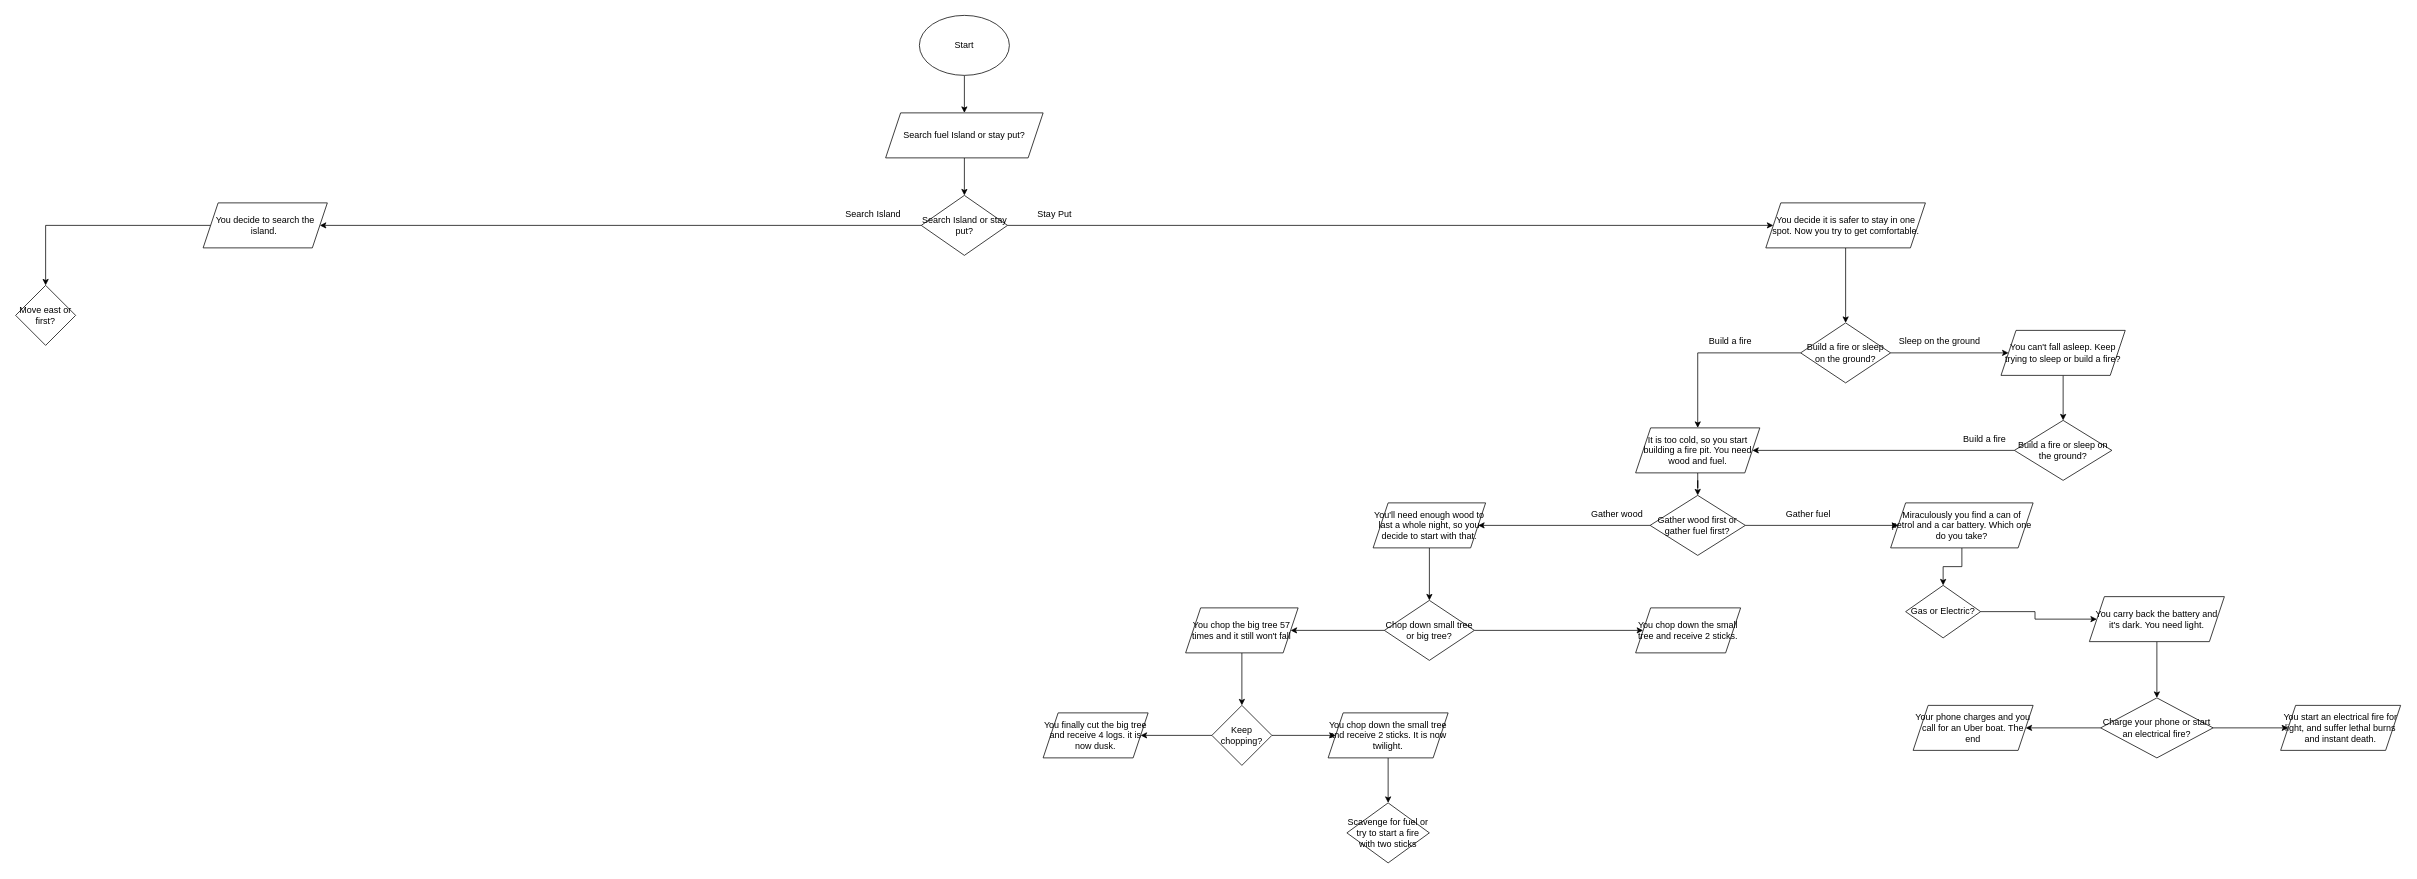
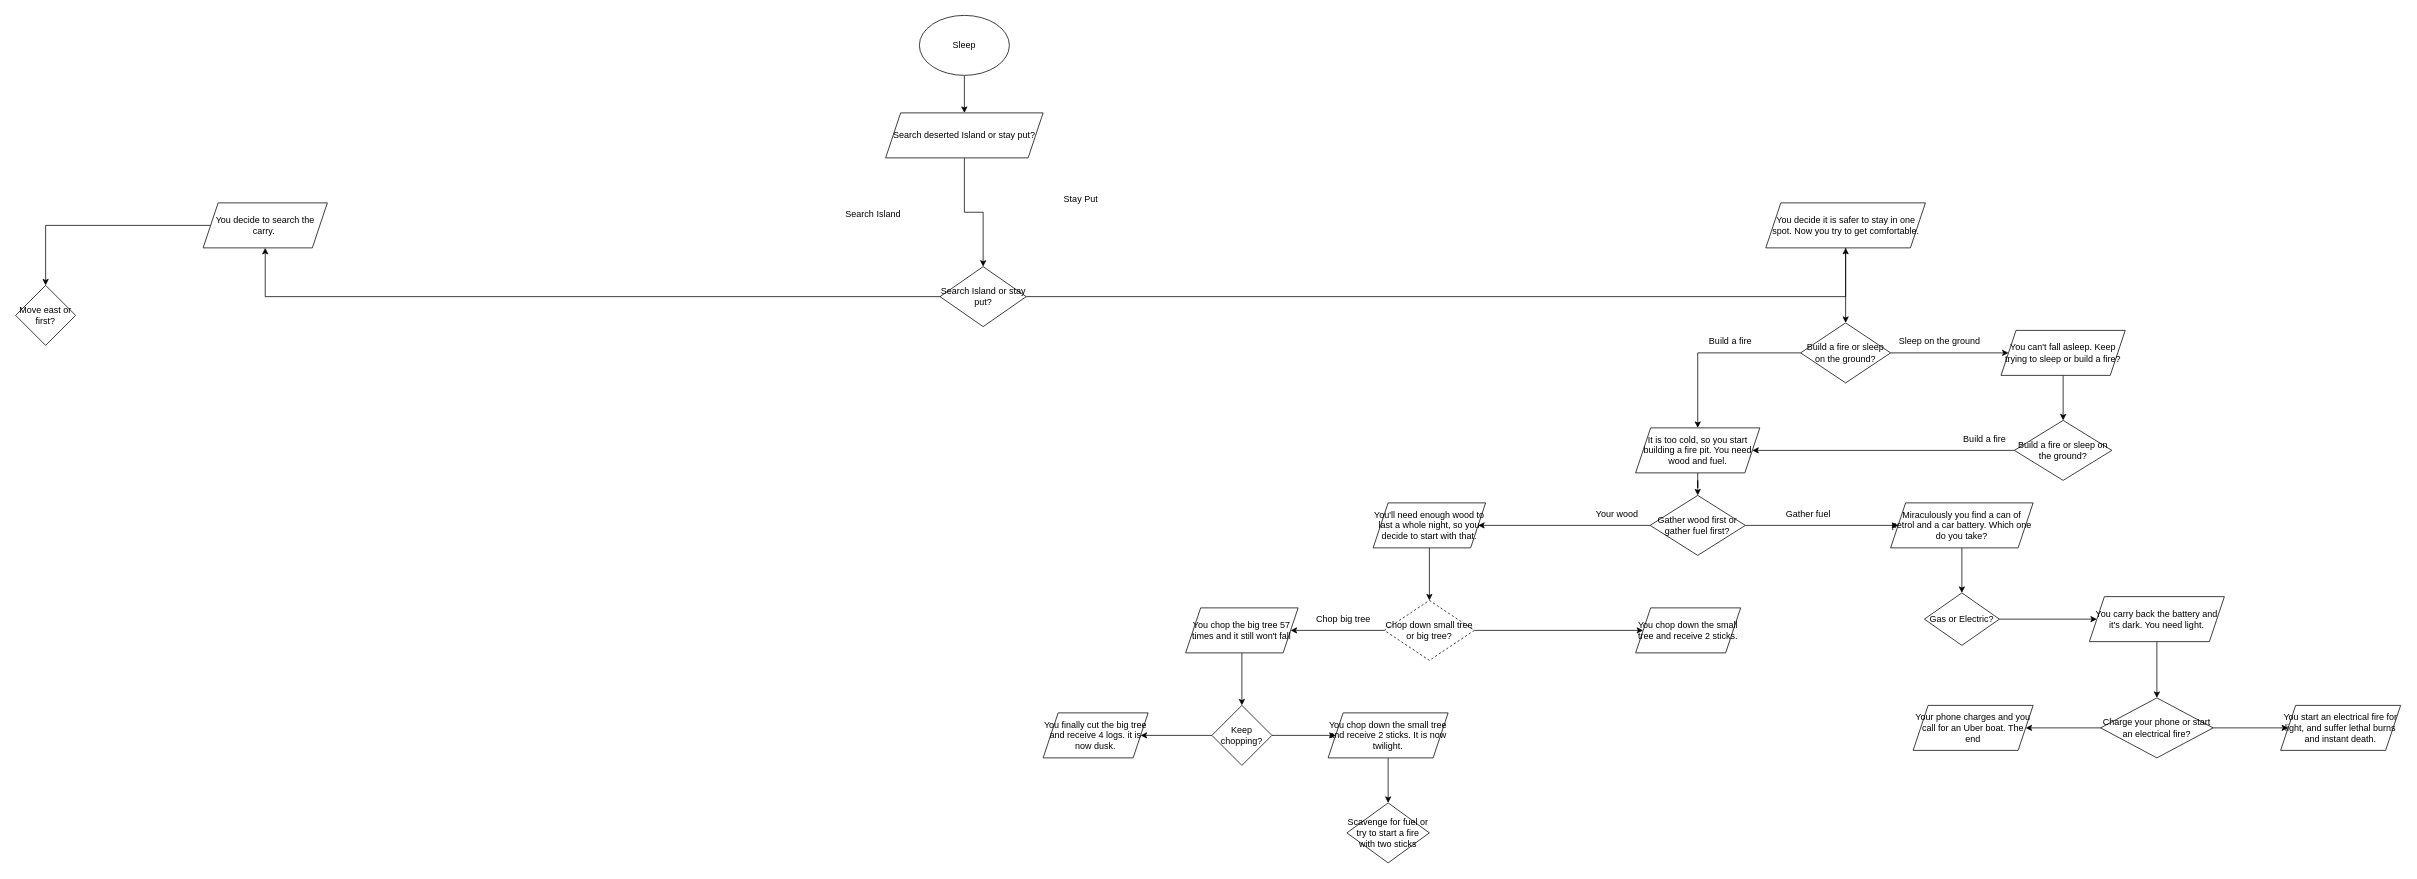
node "Start": label "Start" -> "Sleep"
node "Search fuel Island or stay put?": label "Search fuel Island or stay put?" -> "Search deserted Island or stay put?"
node "Stay Put": moved (1054, 214) -> (1080, 199)
node "You decide to search the island.": label "You decide to search the island." -> "You decide to search the carry."
node "Search Island or stay put?": moved (964, 225) -> (983, 297)
node "Gather wood": label "Gather wood" -> "Your wood"
node "Gas or Electric?": moved (1943, 612) -> (1962, 619)
node "Chop big tree": added
node "Chop down small tree or big tree?": style solid -> dashed
